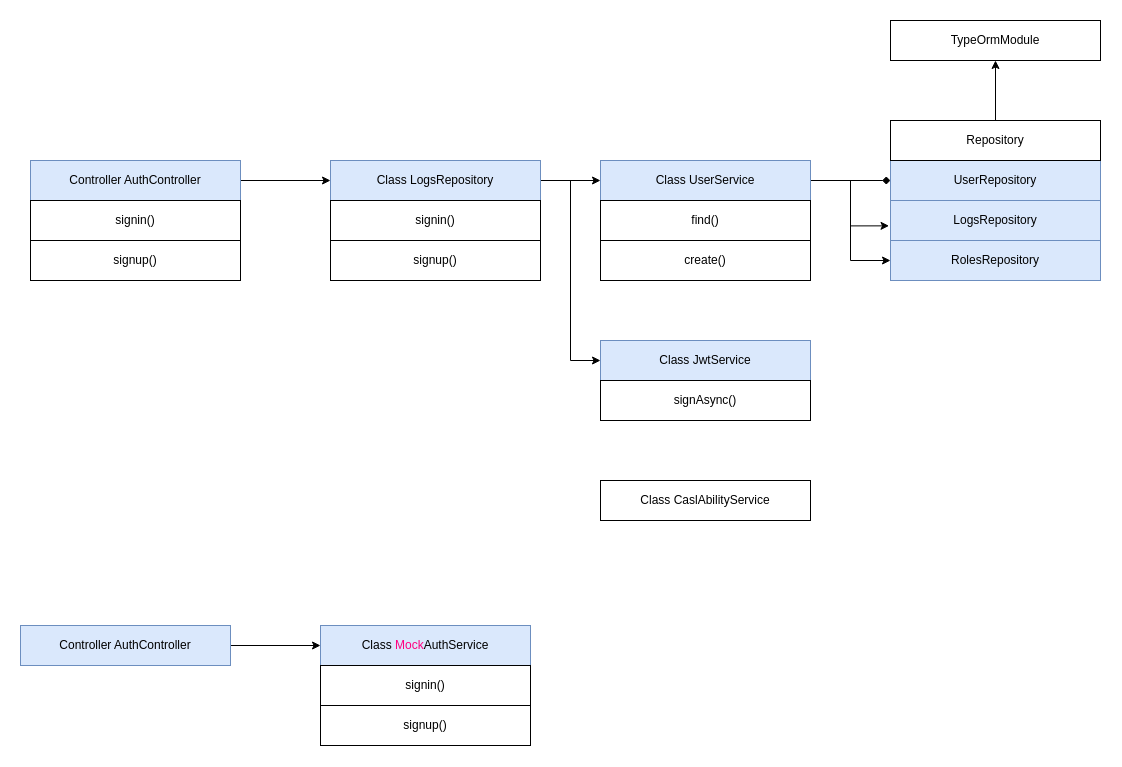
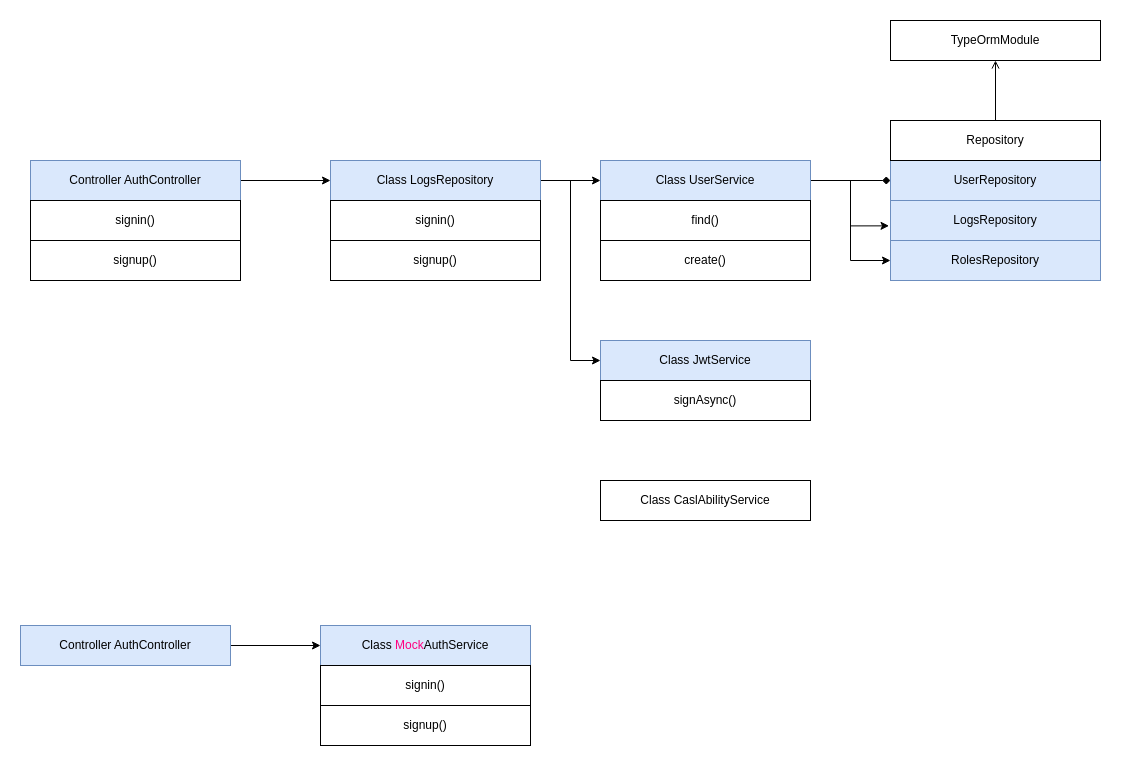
edge "Repository" -> "TypeOrmModule": arrowhead classic -> open
